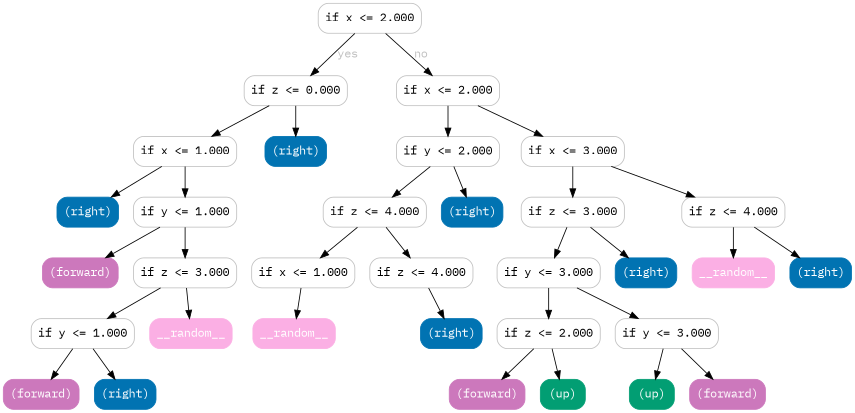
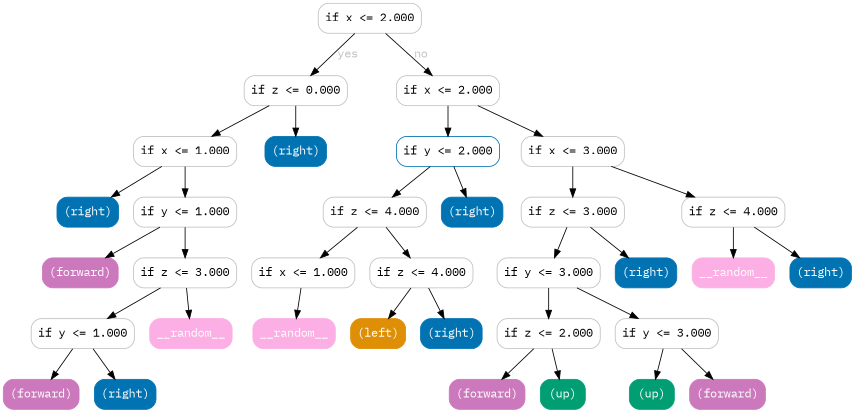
node "if y <= 2.000": color gray -> #0173b2
node "(left)": added
